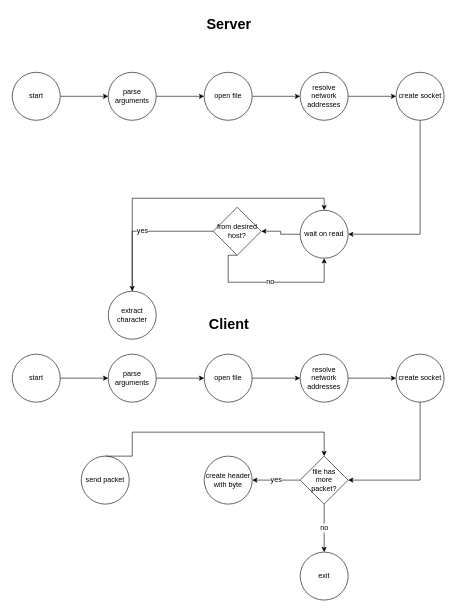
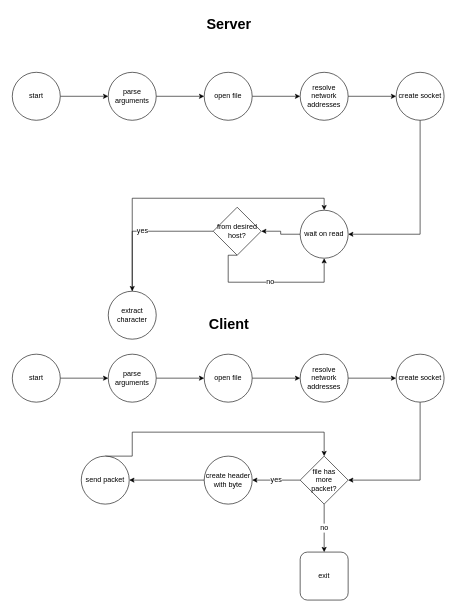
edge "create header with byte" -> "send packet": added
node "exit": shape ellipse -> rounded rectangle
